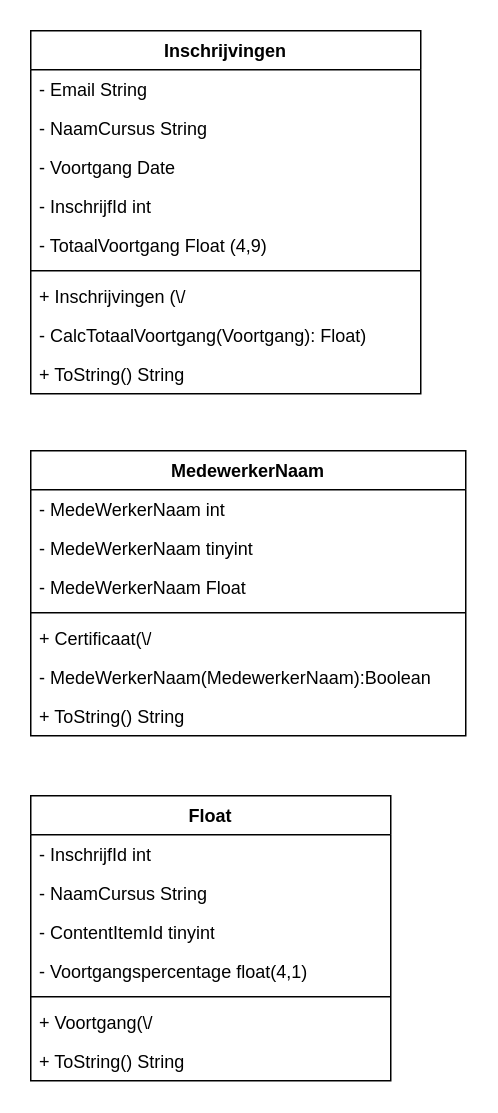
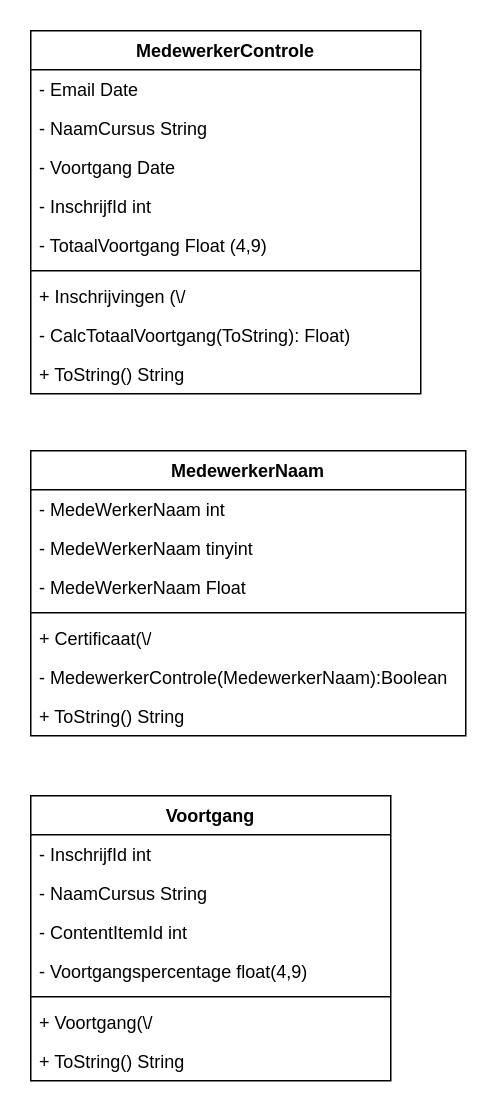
node "Inschrijvingen": label "Inschrijvingen" -> "MedewerkerControle"
node "- Email String": label "- Email String" -> "- Email Date"
node "- CalcTotaalVoortgang(Voortgang): Float)": label "- CalcTotaalVoortgang(Voortgang): Float)" -> "- CalcTotaalVoortgang(ToString): Float)"
node "- MedeWerkerNaam(MedewerkerNaam):Boolean": label "- MedeWerkerNaam(MedewerkerNaam):Boolean" -> "- MedewerkerControle(MedewerkerNaam):Boolean"
node "Float": label "Float" -> "Voortgang"
node "- ContentItemId tinyint": label "- ContentItemId tinyint" -> "- ContentItemId int"
node "- Voortgangspercentage float(4,1)": label "- Voortgangspercentage float(4,1)" -> "- Voortgangspercentage float(4,9)"
